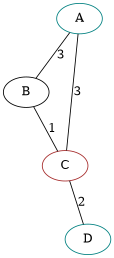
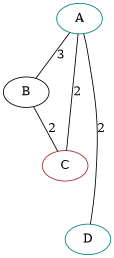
edge "A" -- "C": label "3" -> "2"
edge "B" -- "C": label "1" -> "2"
edge "C" -- "D": now "A" -- "D"
